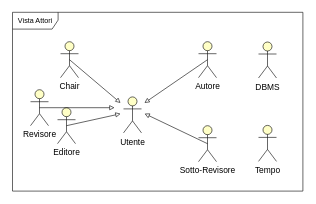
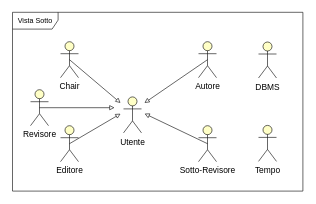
node "Vista Attori": label "Vista Attori" -> "Vista Sotto"
node "Editore": moved (66, 126) -> (69, 144)
